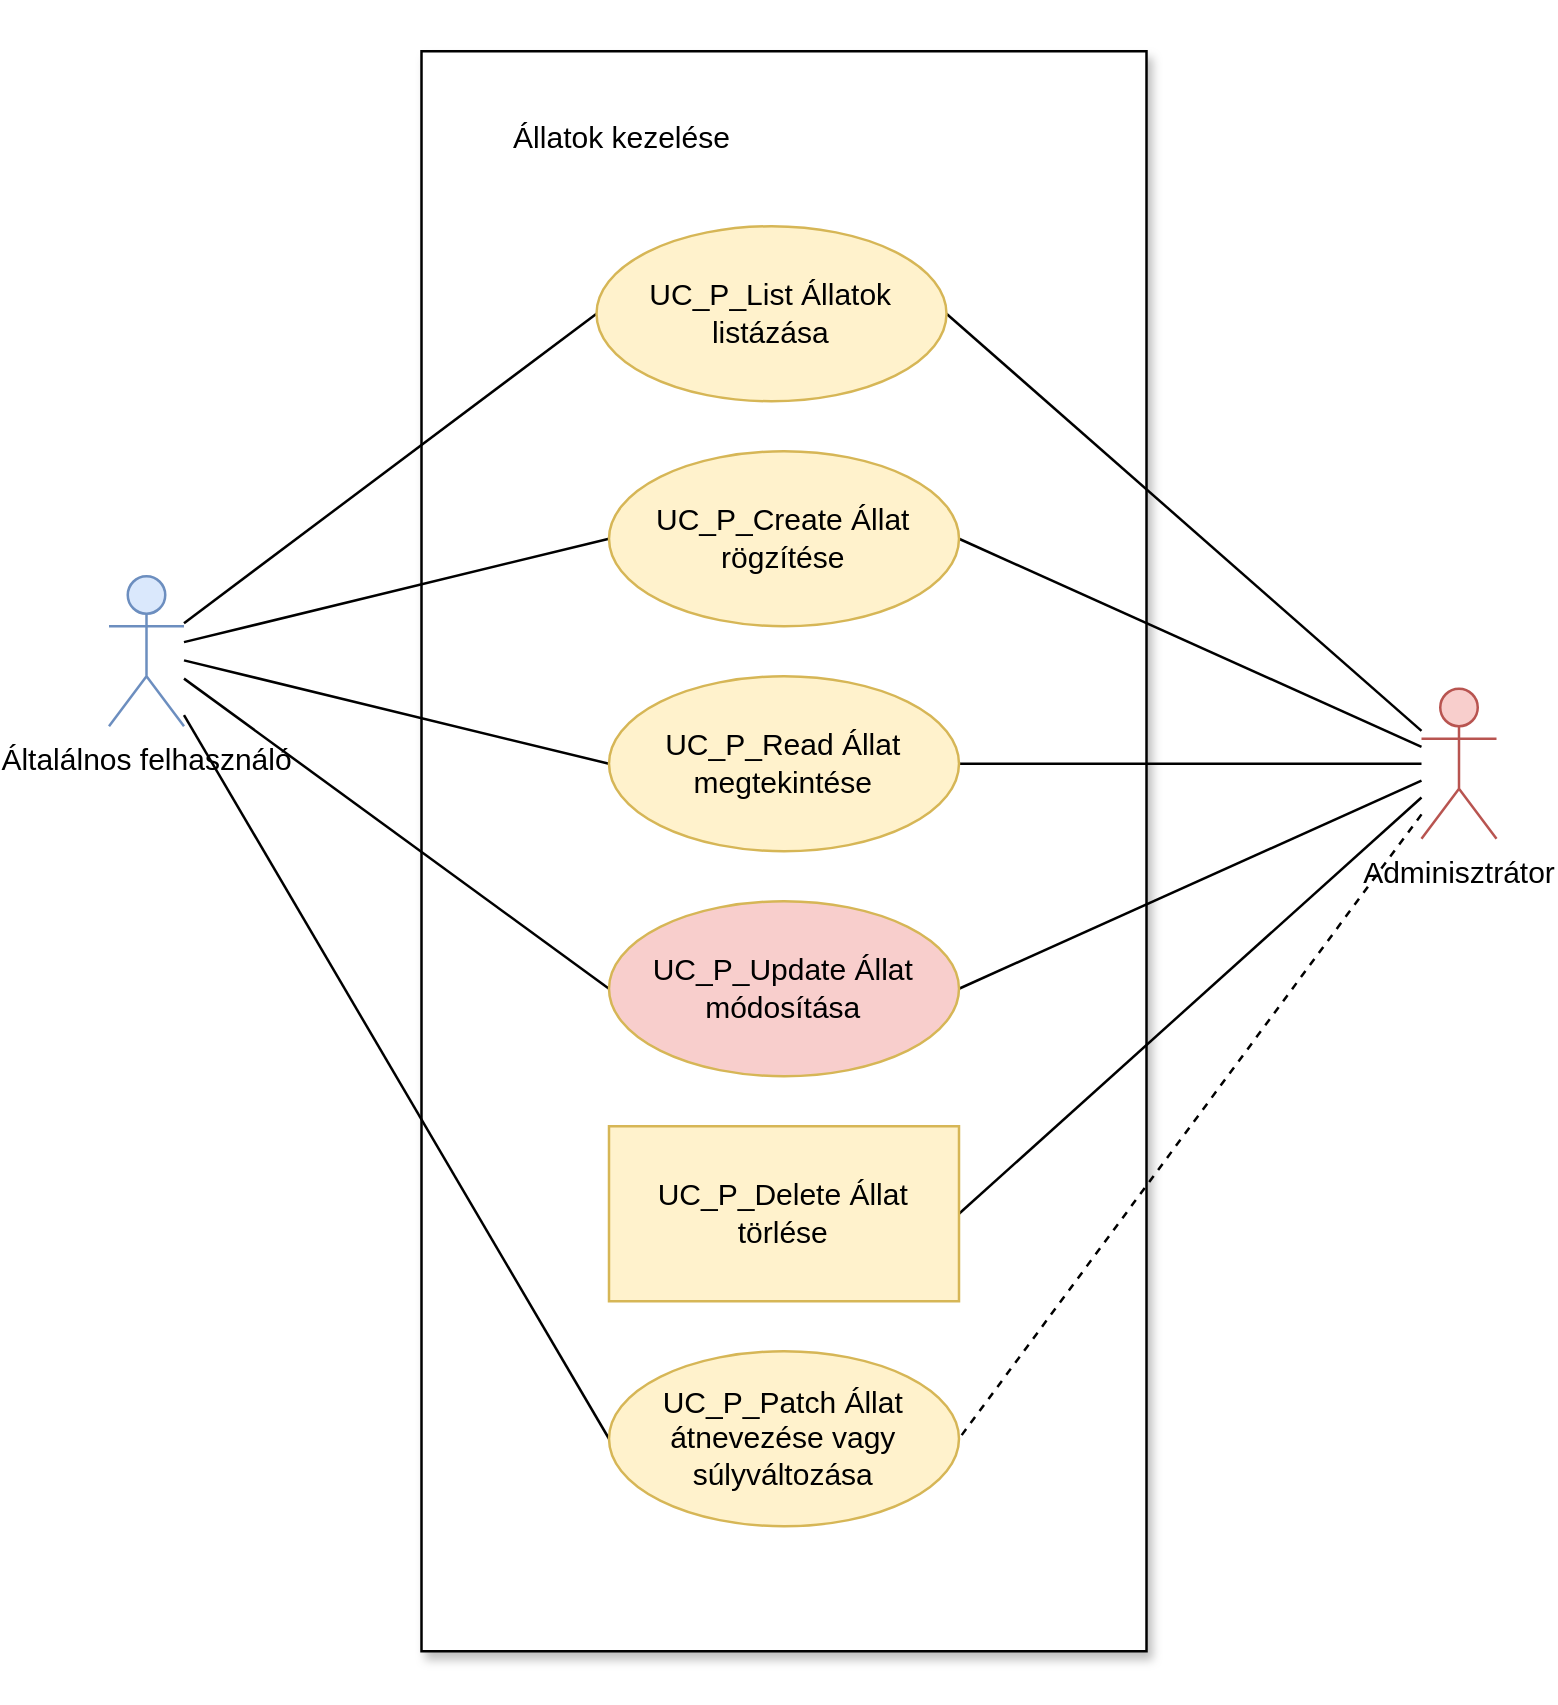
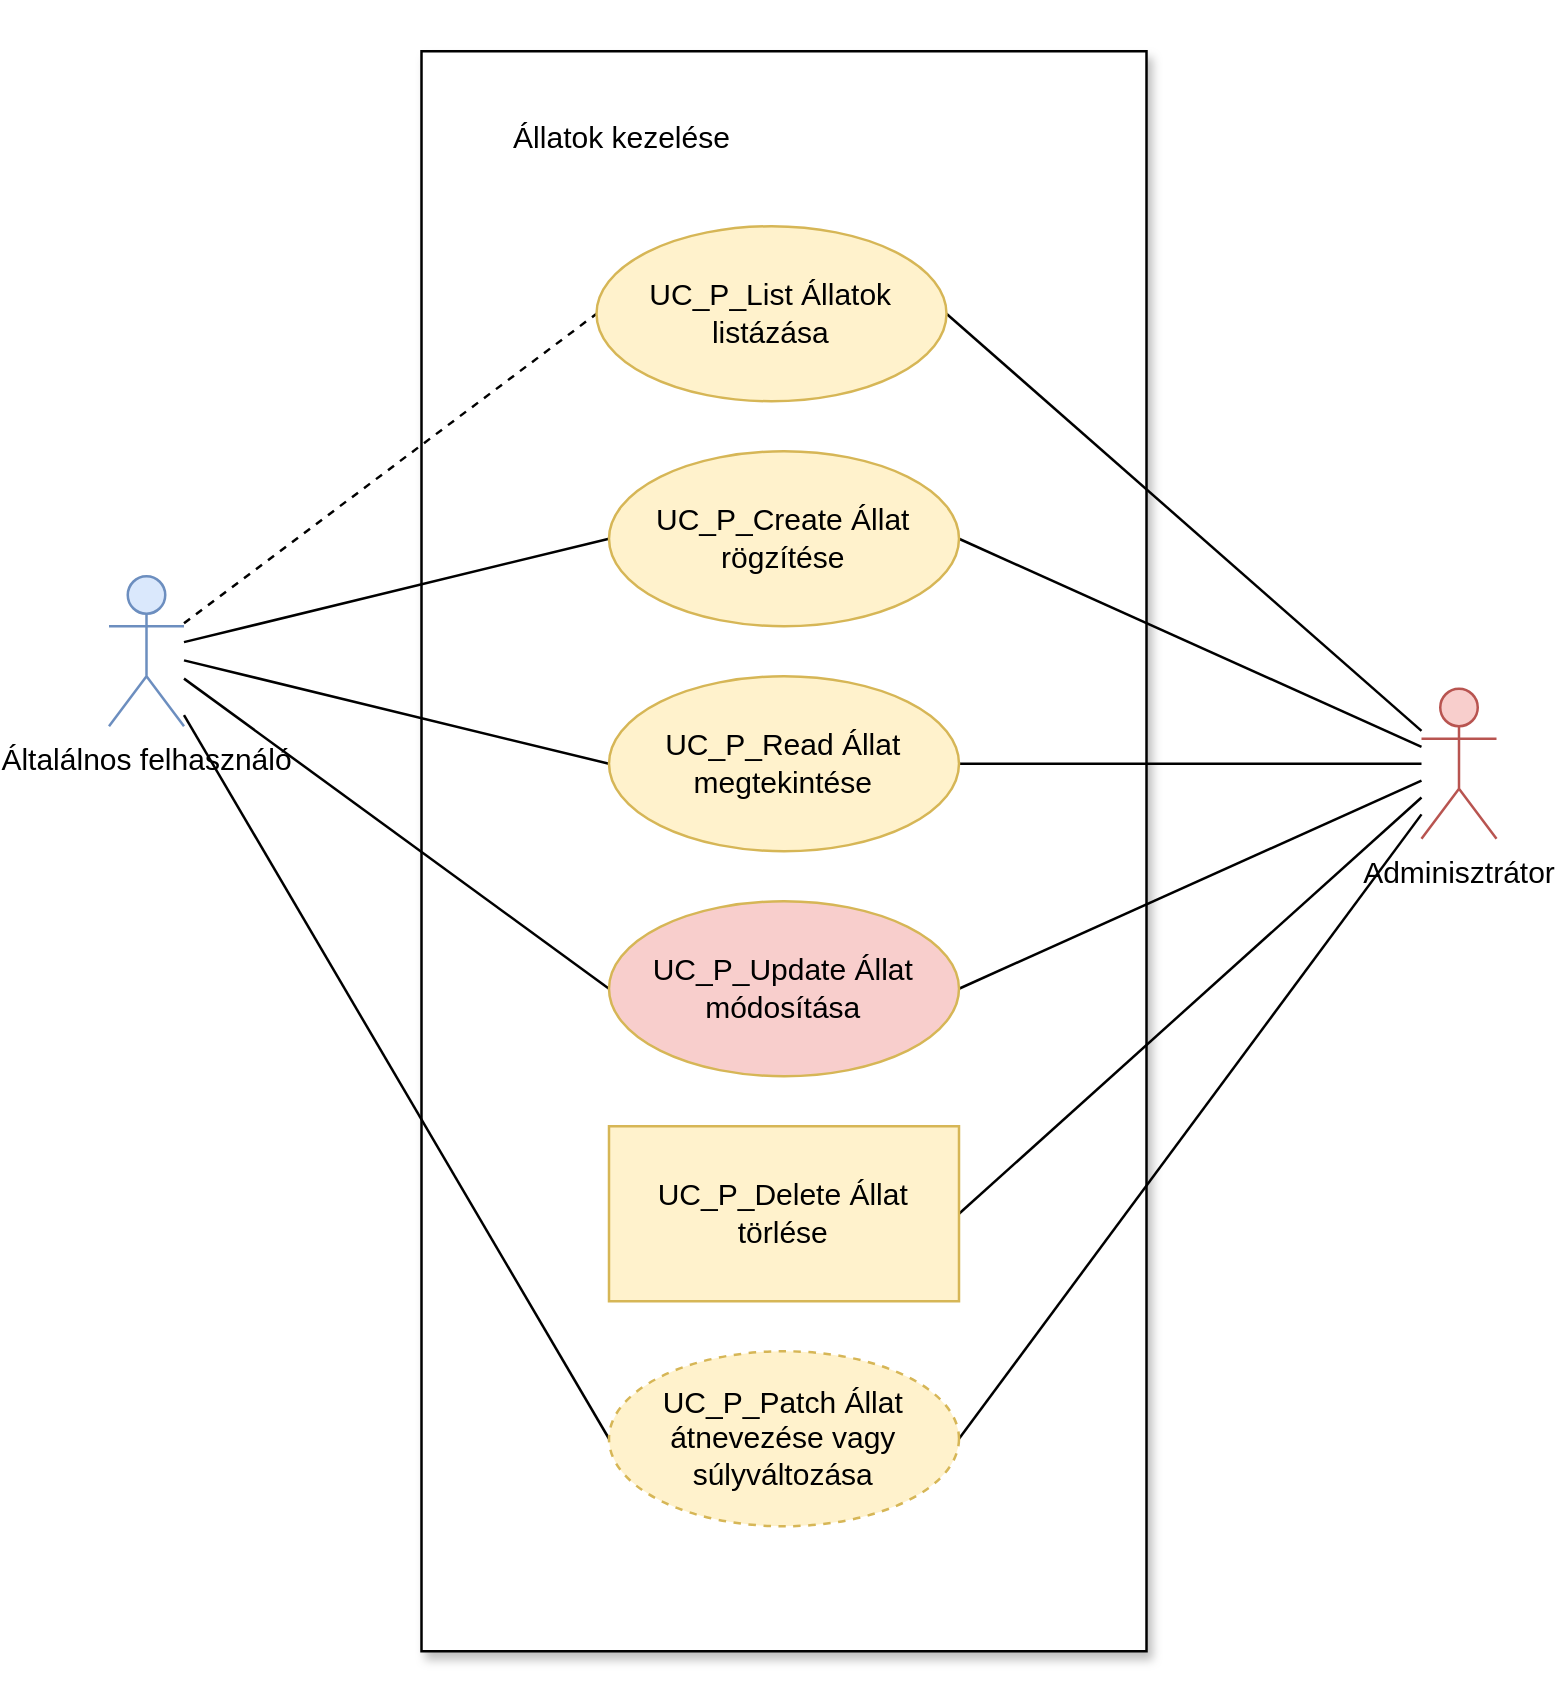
edge "UC_P_List Állatok listázása" -- "Általálnos felhasználó": style solid -> dashed
edge "Adminisztrátor" -- "UC_P_Patch Állat átnevezése vagy súlyváltozása": style dashed -> solid
node "UC_P_Patch Állat átnevezése vagy súlyváltozása": style solid -> dashed
